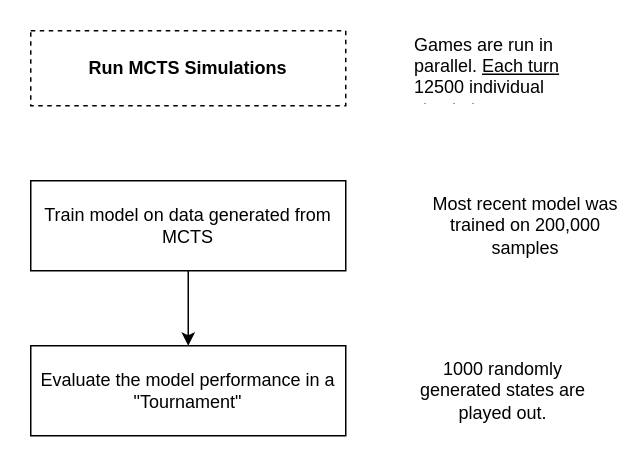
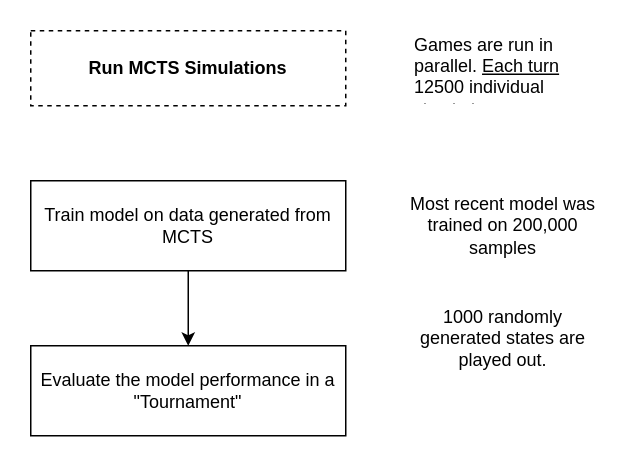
node "Most recent model was trained on 200,000 samples": moved (526, 226) -> (503, 226)
node "1000 randomly generated states are played out.": moved (503, 391) -> (503, 338)
